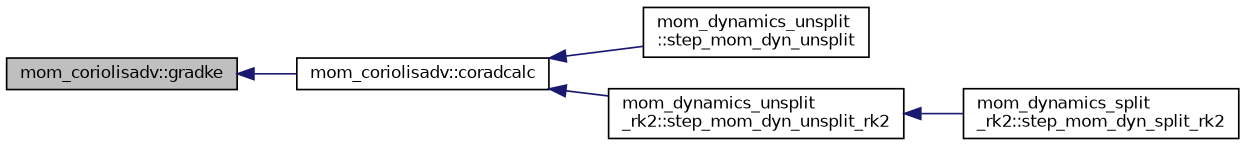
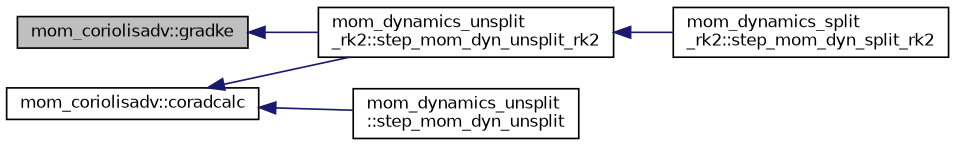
edge "mom_coriolisadv::coradcalc" -> "mom_coriolisadv::gradke": now "mom_dynamics_unsplit _rk2::step_mom_dyn_unsplit_rk2" -> "mom_coriolisadv::gradke"
